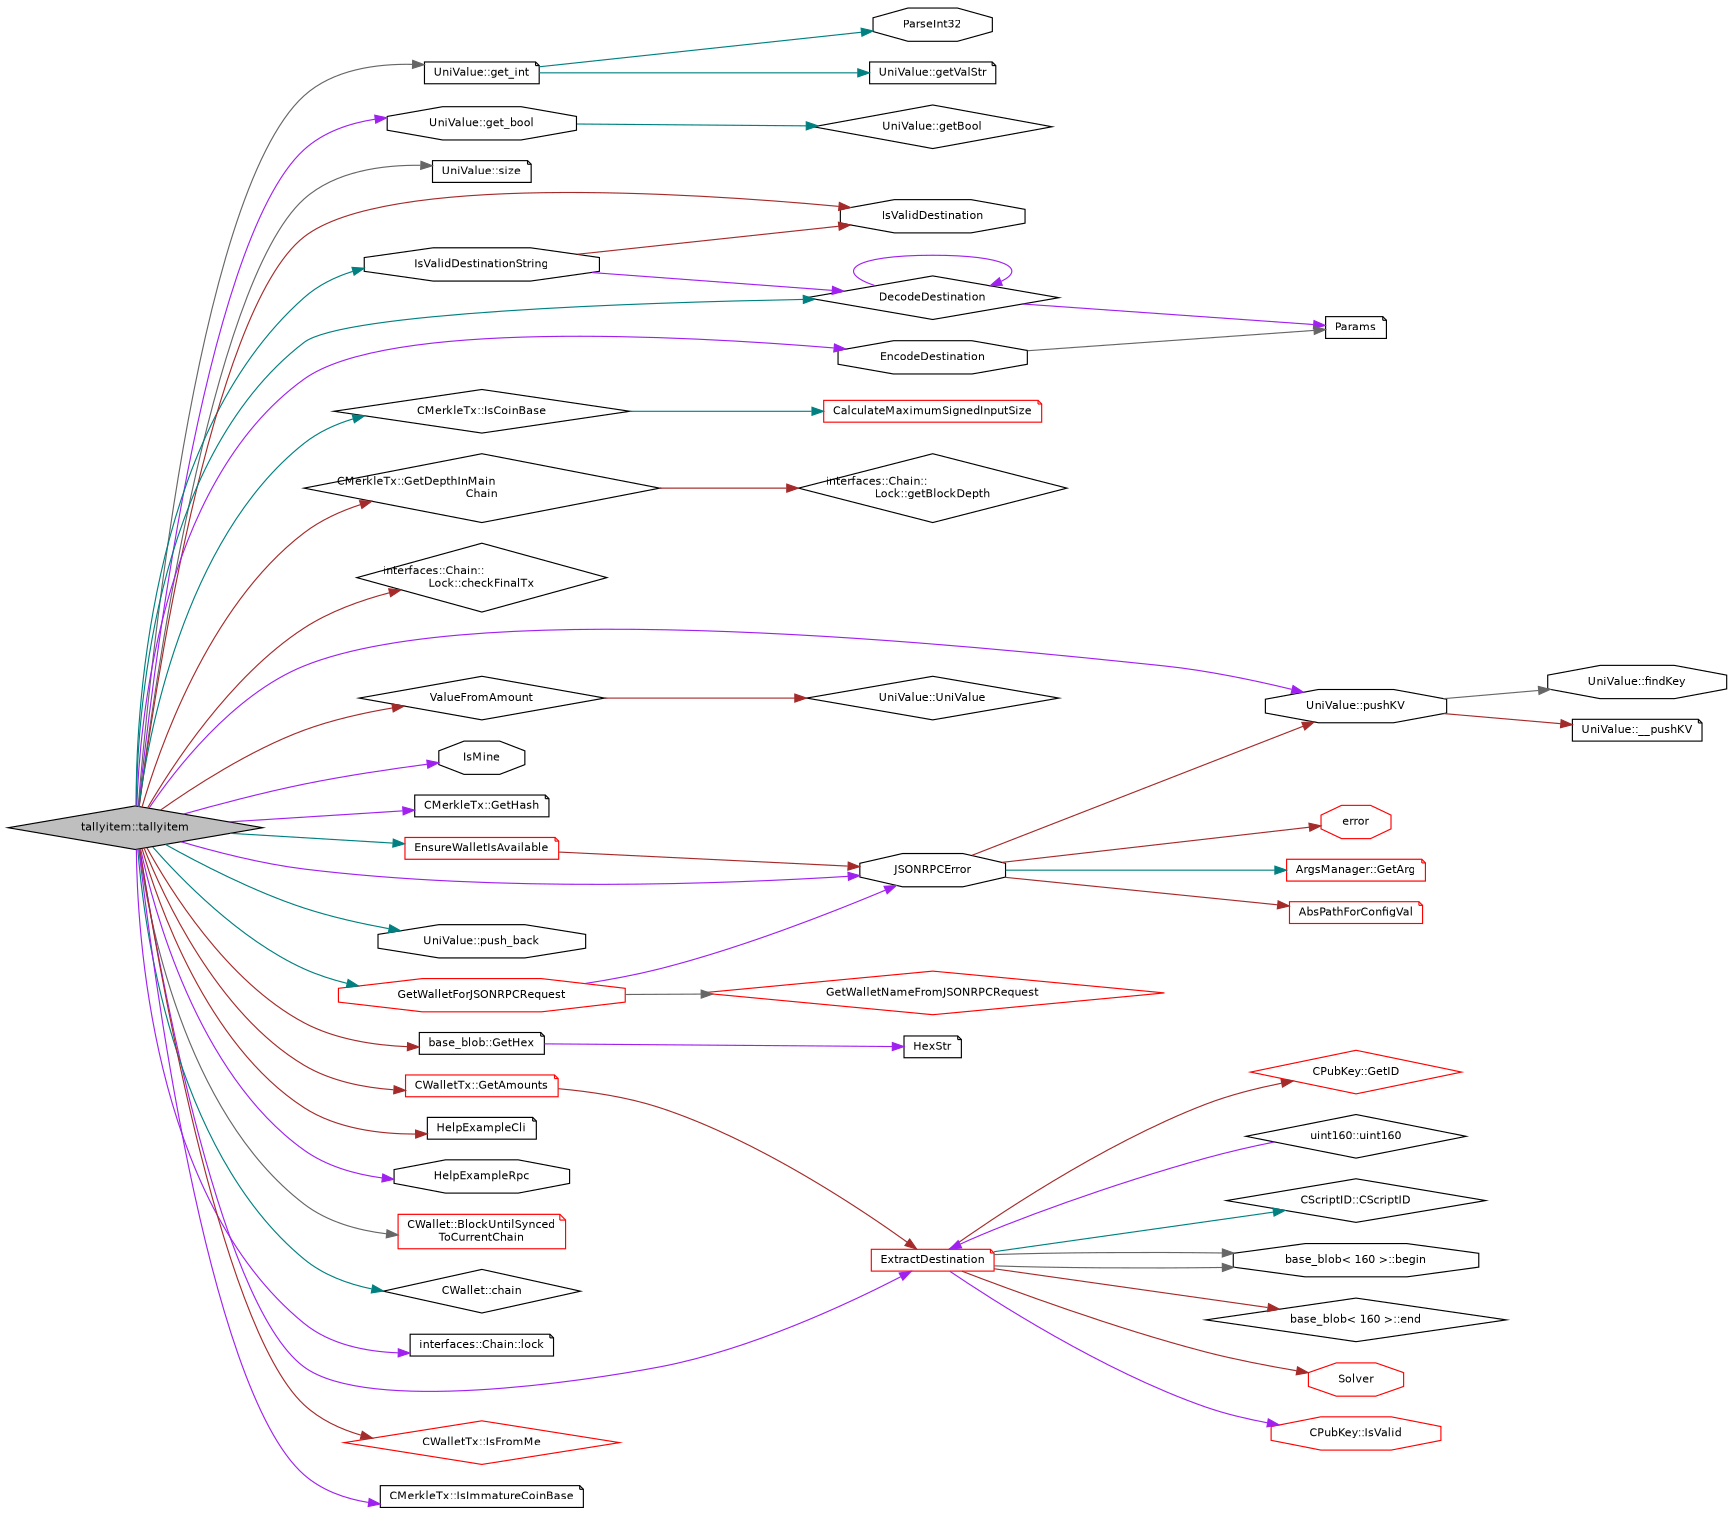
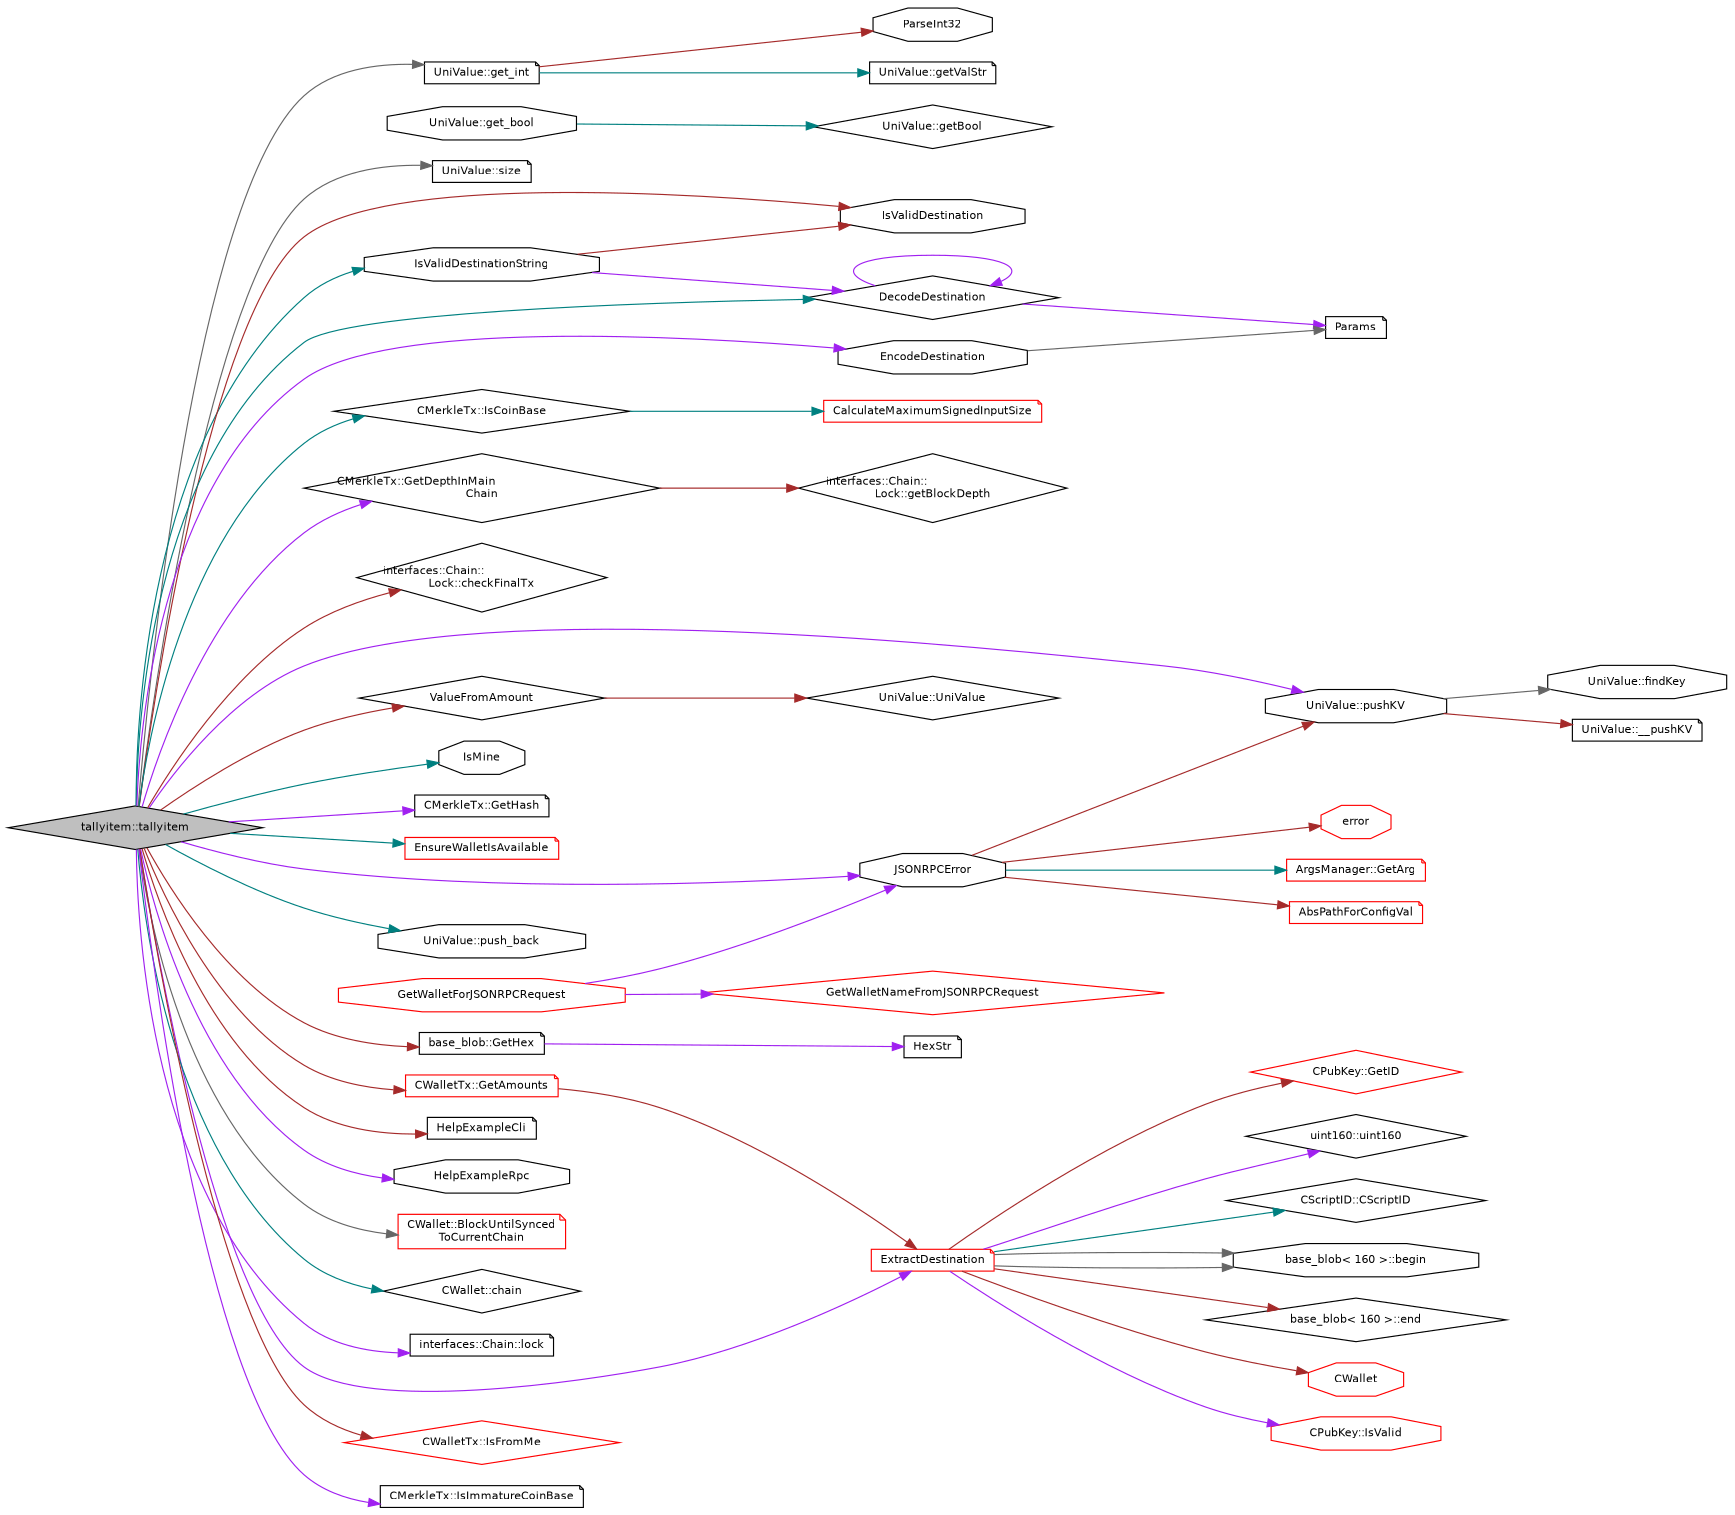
edge "UniValue::get_int" -> "ParseInt32": color teal -> brown
edge "tallyitem::tallyitem" -> "UniValue::get_bool": removed
edge "tallyitem::tallyitem" -> "CMerkleTx::GetDepthInMain Chain": color brown -> purple
edge "tallyitem::tallyitem" -> "IsMine": color purple -> teal
edge "EnsureWalletIsAvailable" -> "JSONRPCError": removed
edge "tallyitem::tallyitem" -> "GetWalletForJSONRPCRequest": removed
edge "GetWalletForJSONRPCRequest" -> "GetWalletNameFromJSONRPCRequest": color gray40 -> purple
edge "uint160::uint160" -> "ExtractDestination": reversed
node "Solver": label "Solver" -> "CWallet"
